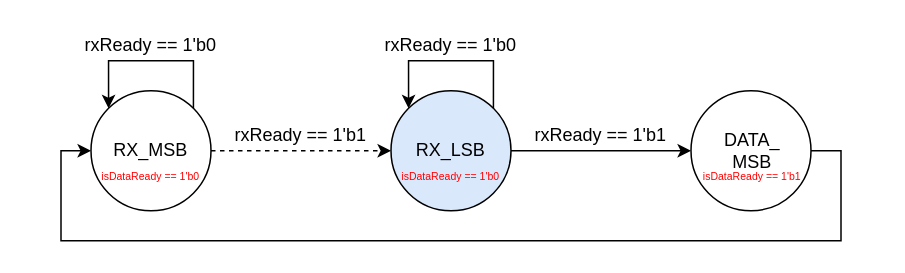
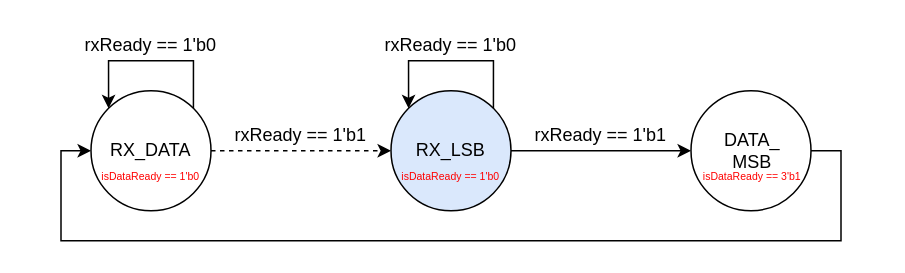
node "RX_MSB": label "RX_MSB" -> "RX_DATA"
node "isDataReady == 1'b1": label "isDataReady == 1'b1" -> "isDataReady == 3'b1"
